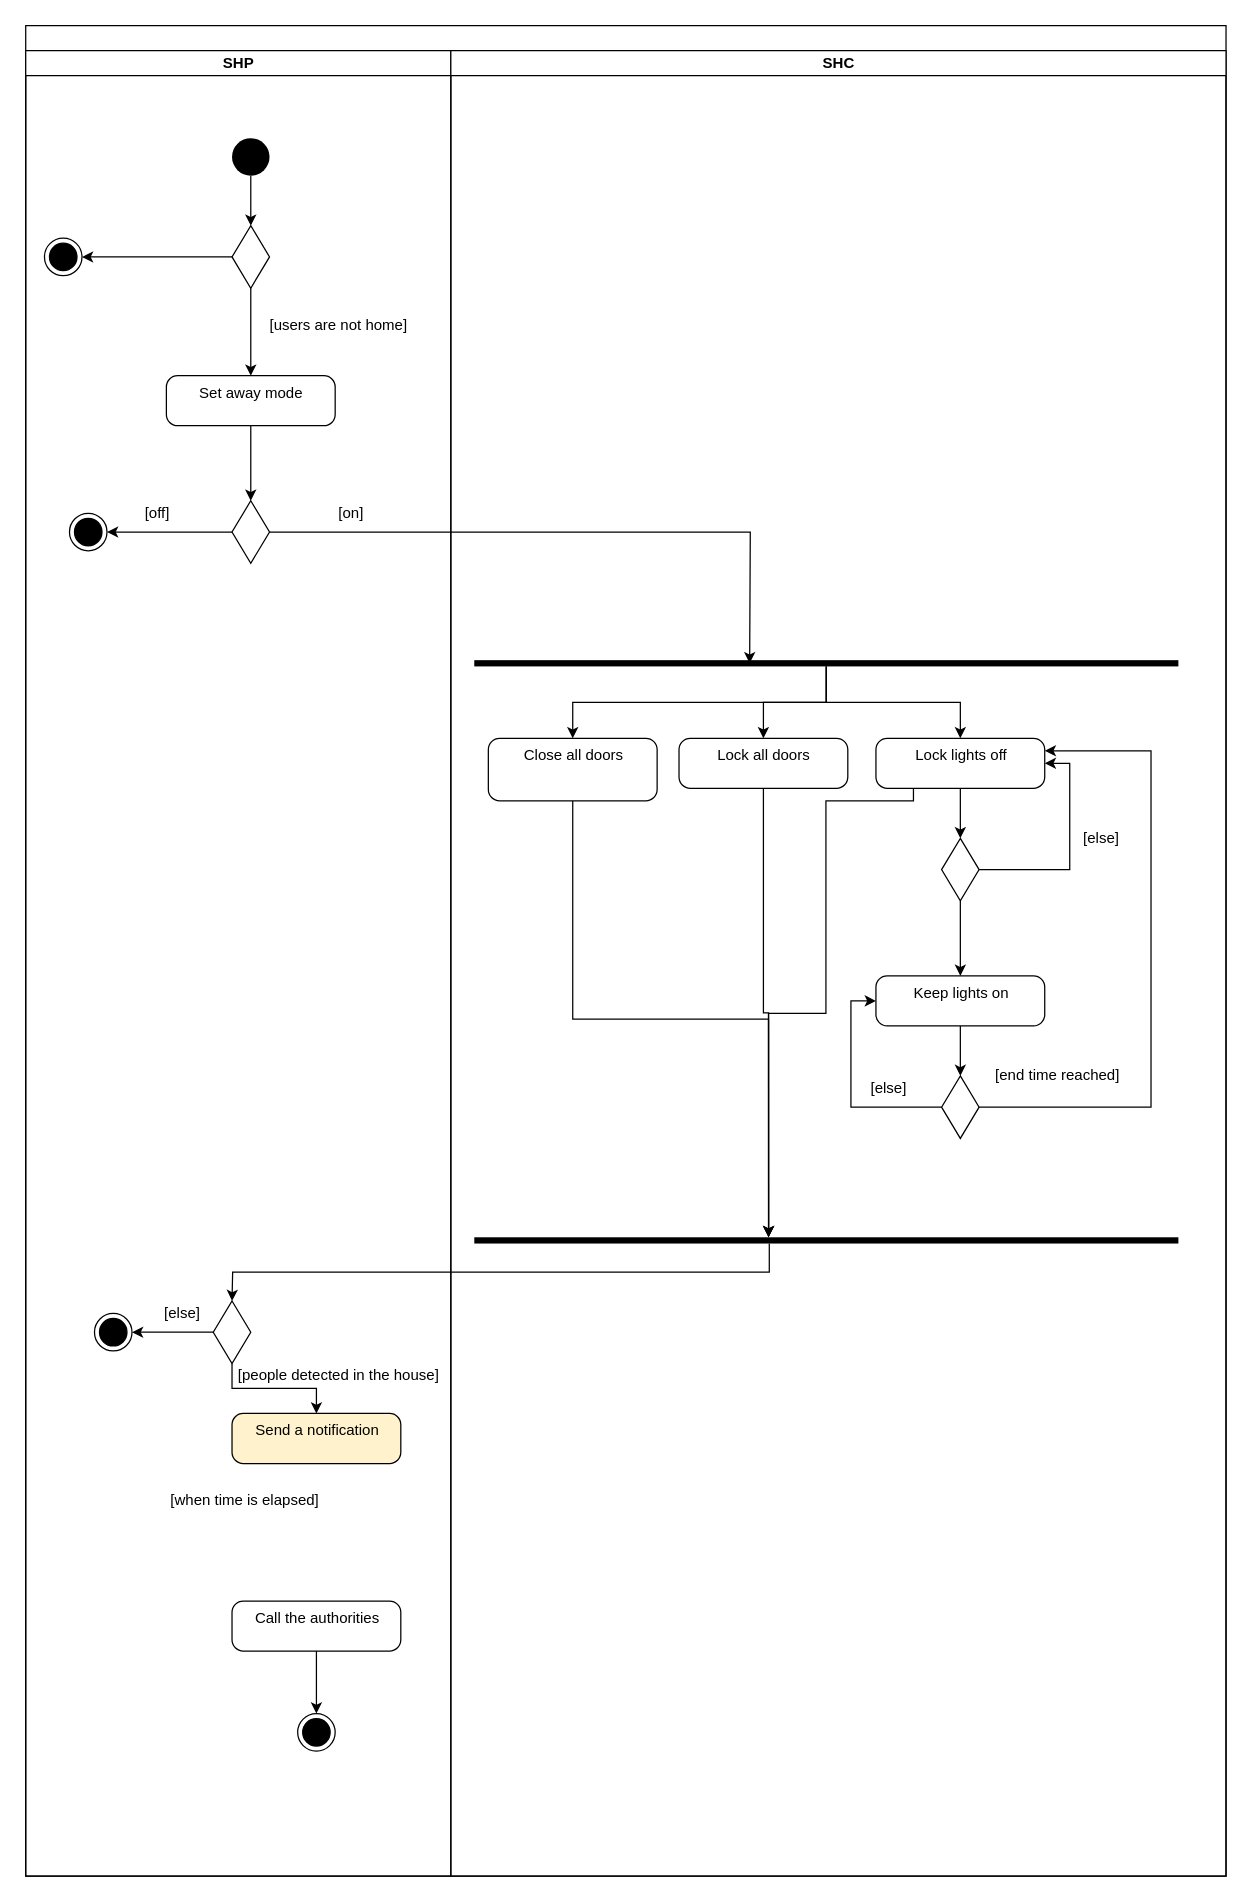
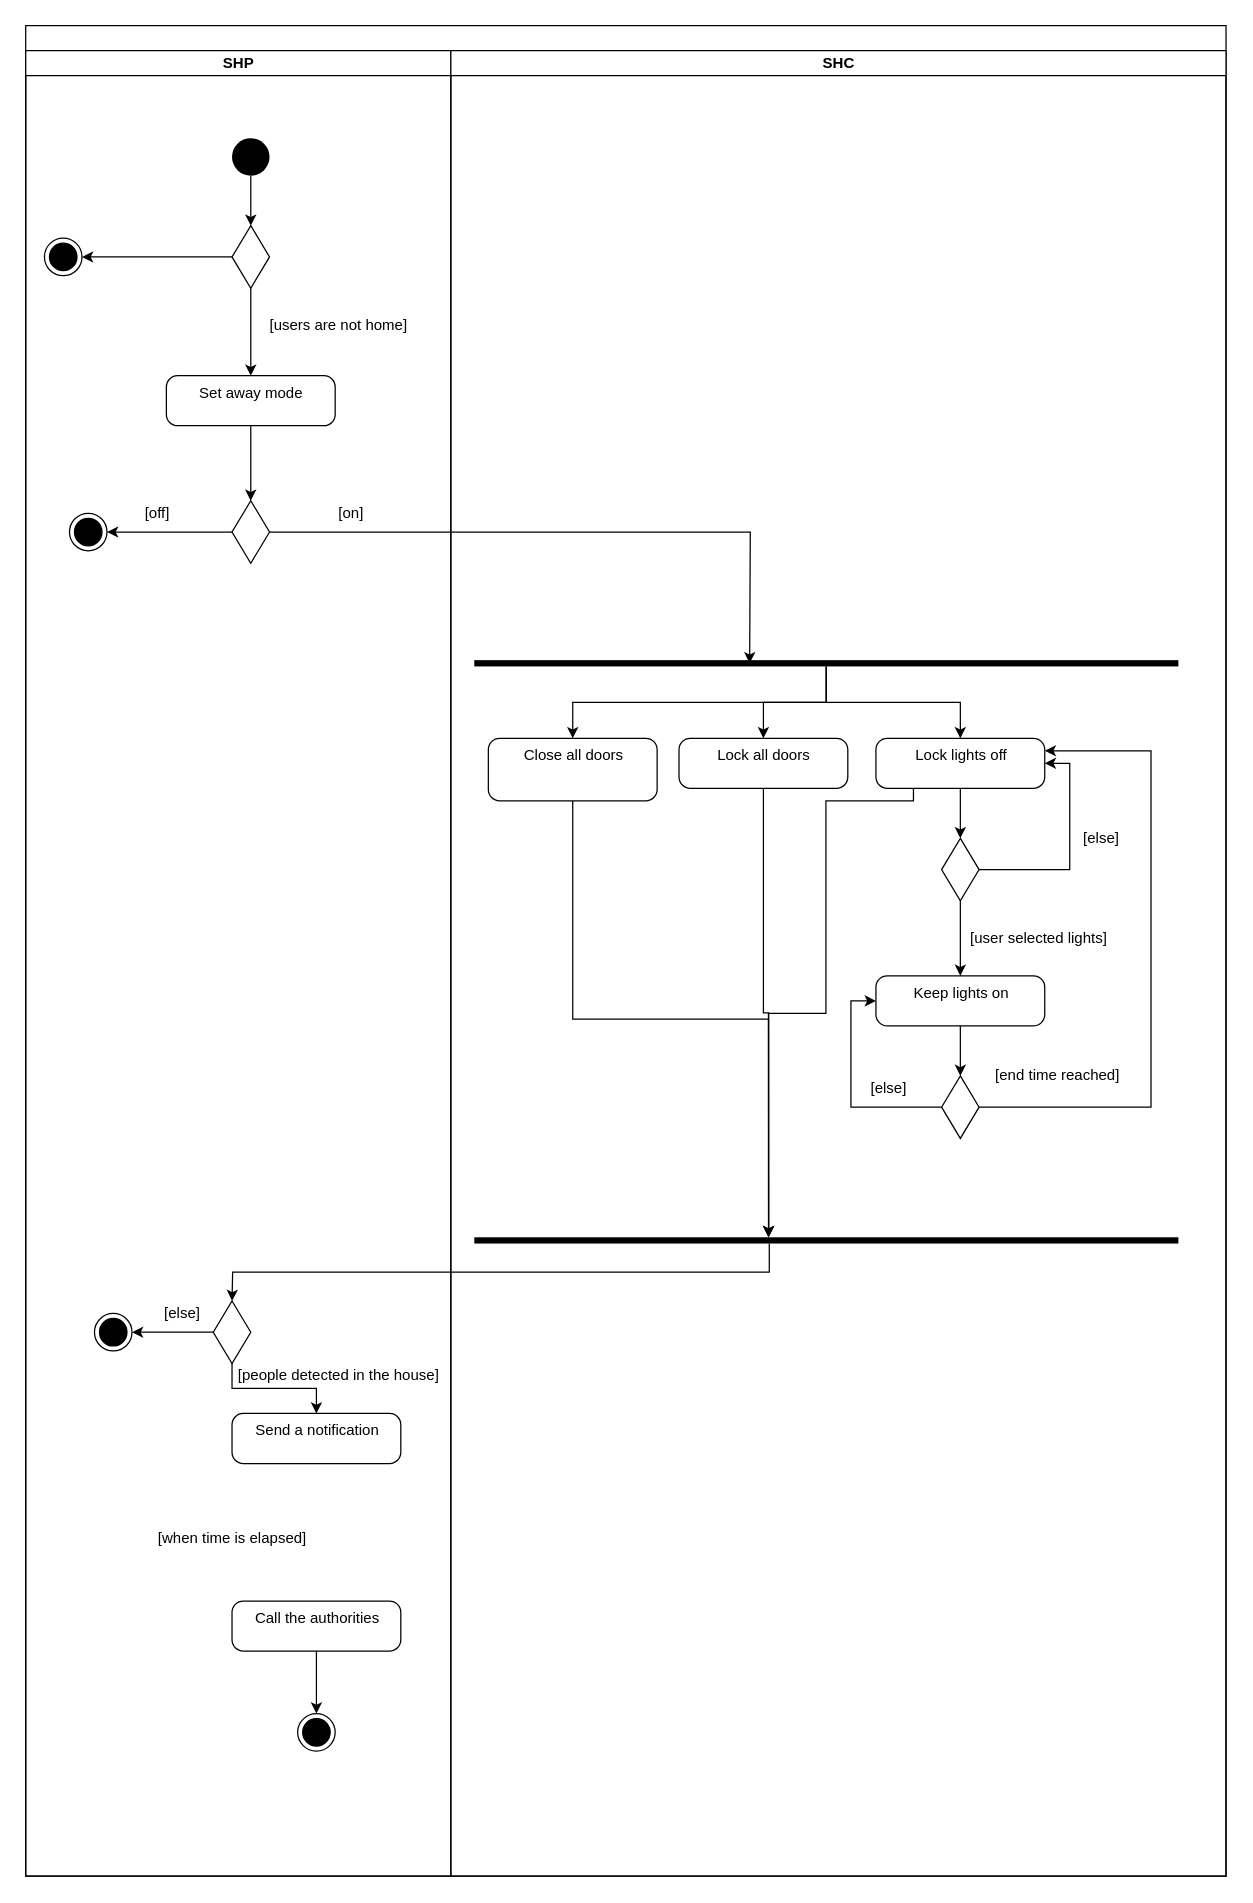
node "[user selected lights]": added
node "Send a notification": fillcolor #fff2cc -> #ffffff
node "[when time is elapsed]": moved (244, 1501) -> (232, 1538)
